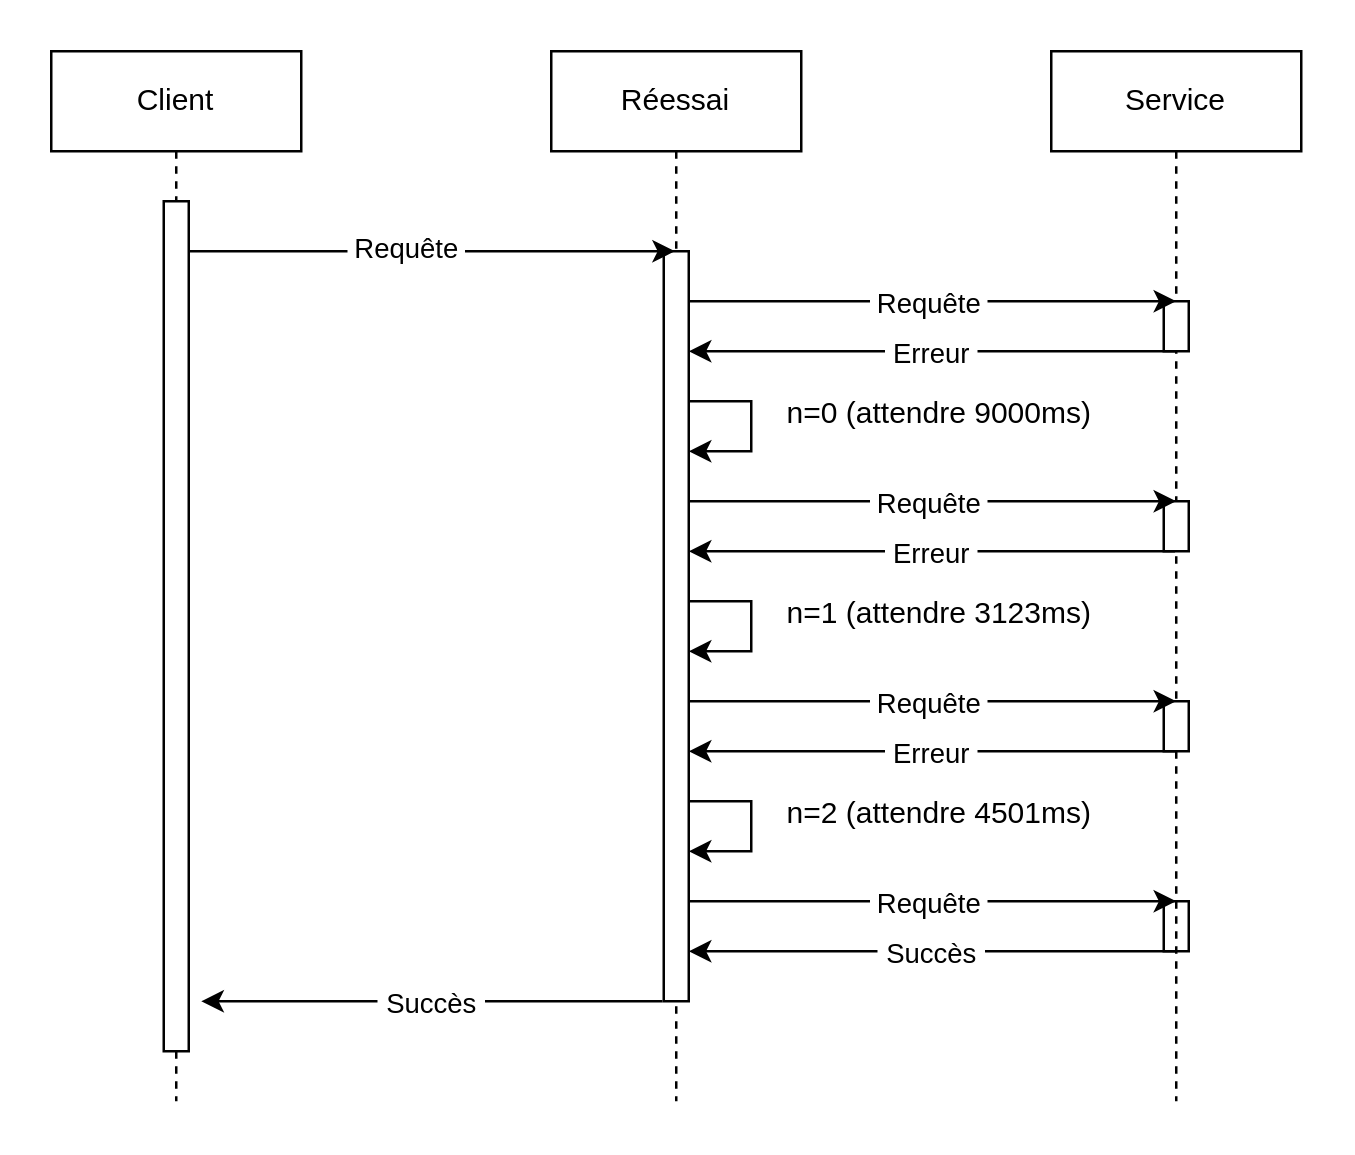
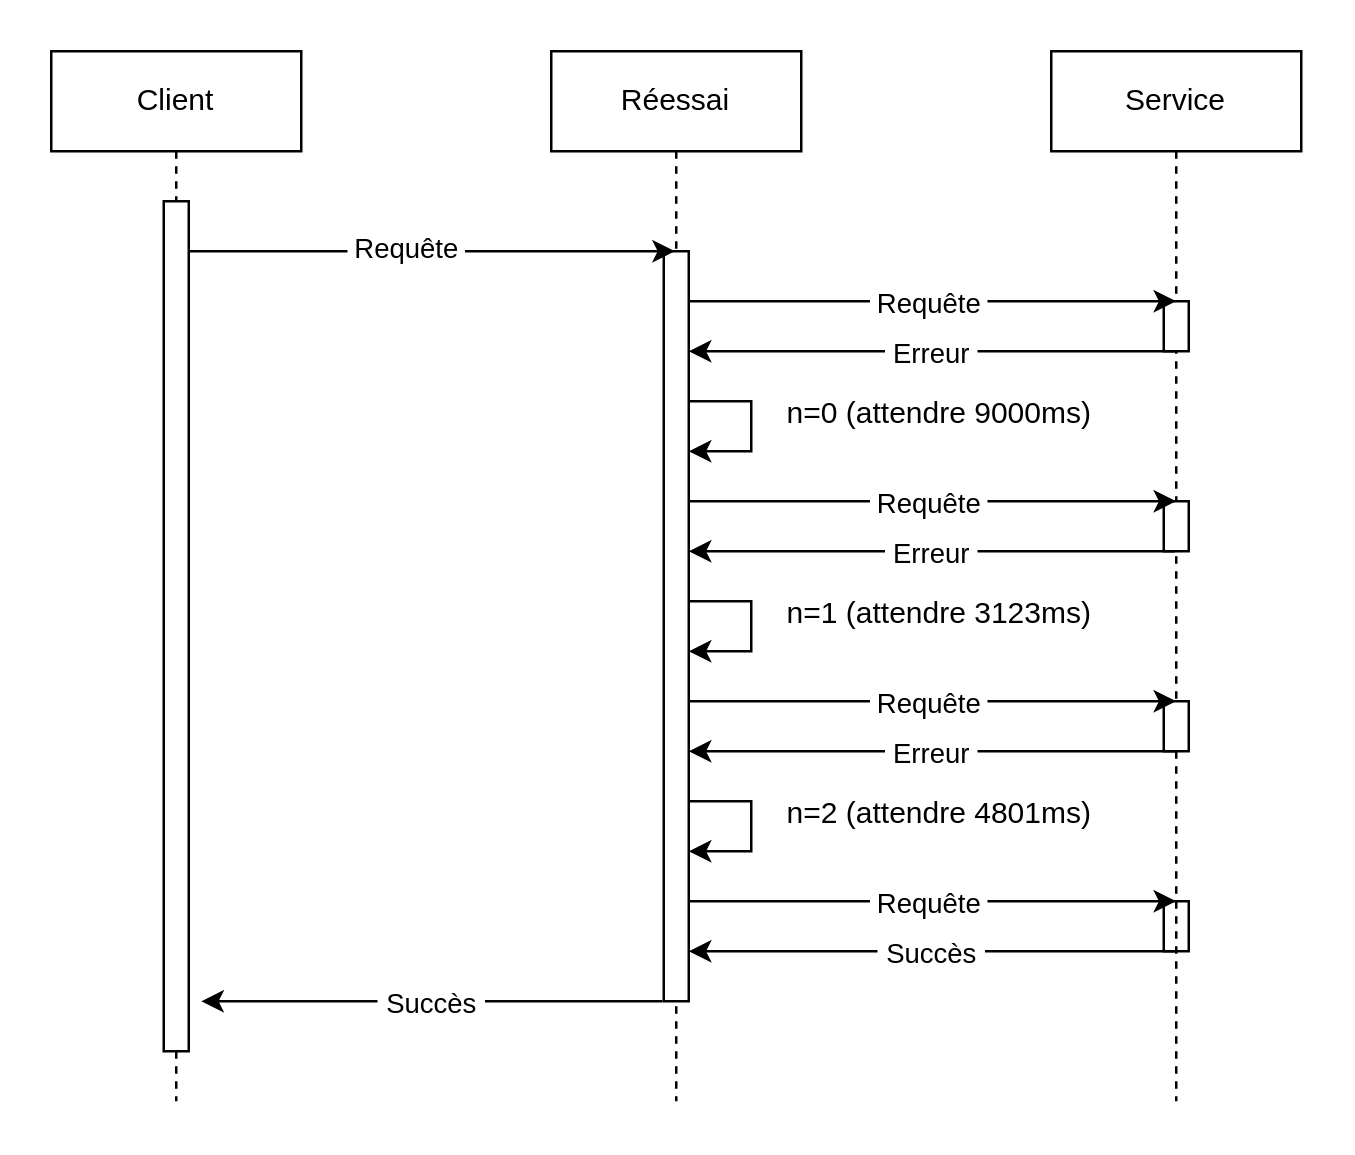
node "n=2 (attendre 4501ms)": label "n=2 (attendre 4501ms)" -> "n=2 (attendre 4801ms)"
